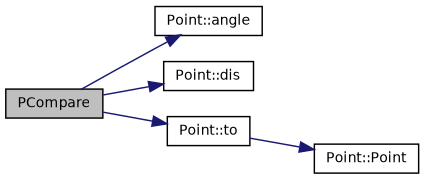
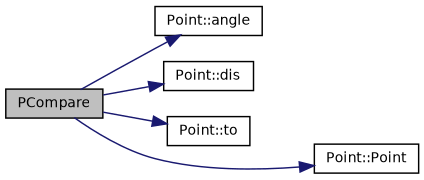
edge "Point::to" -> "Point::Point": now "PCompare" -> "Point::Point"
